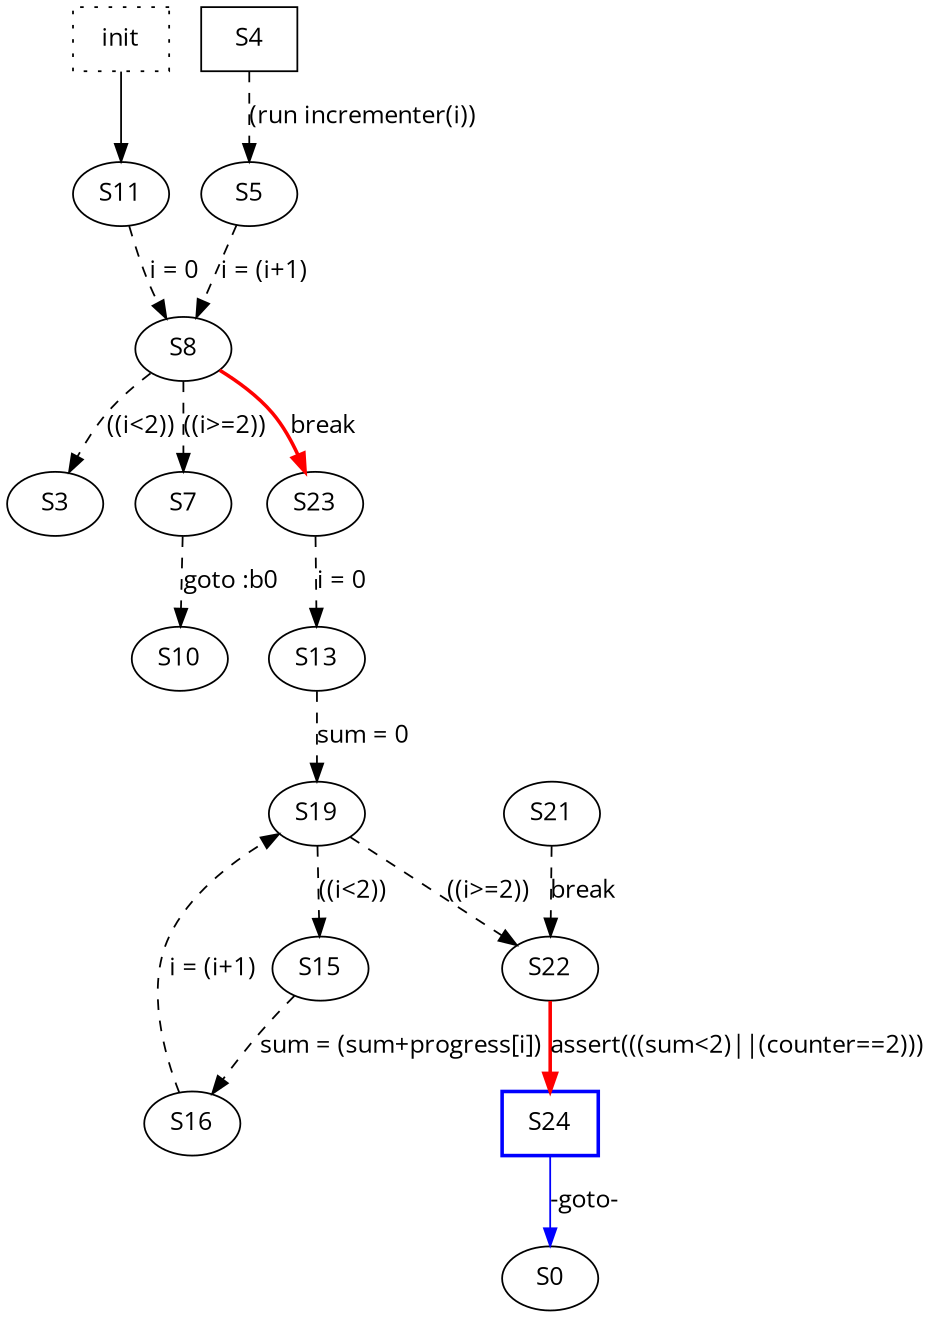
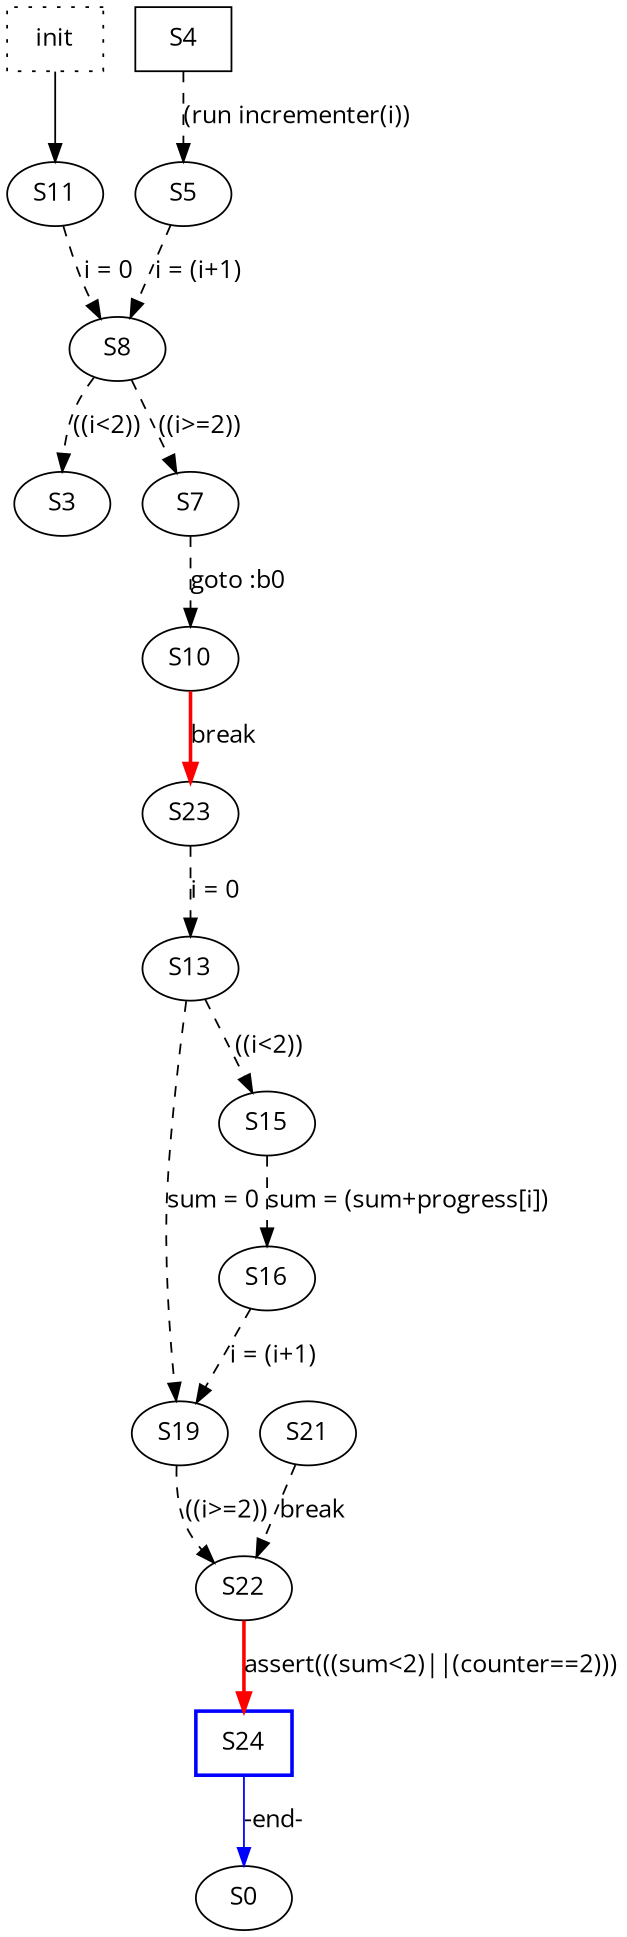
edge "S8" -> "S23": now "S10" -> "S23"
edge "S19" -> "S15": now "S13" -> "S15"
edge "S24" -> "S0": label "-goto-" -> "-end-"
